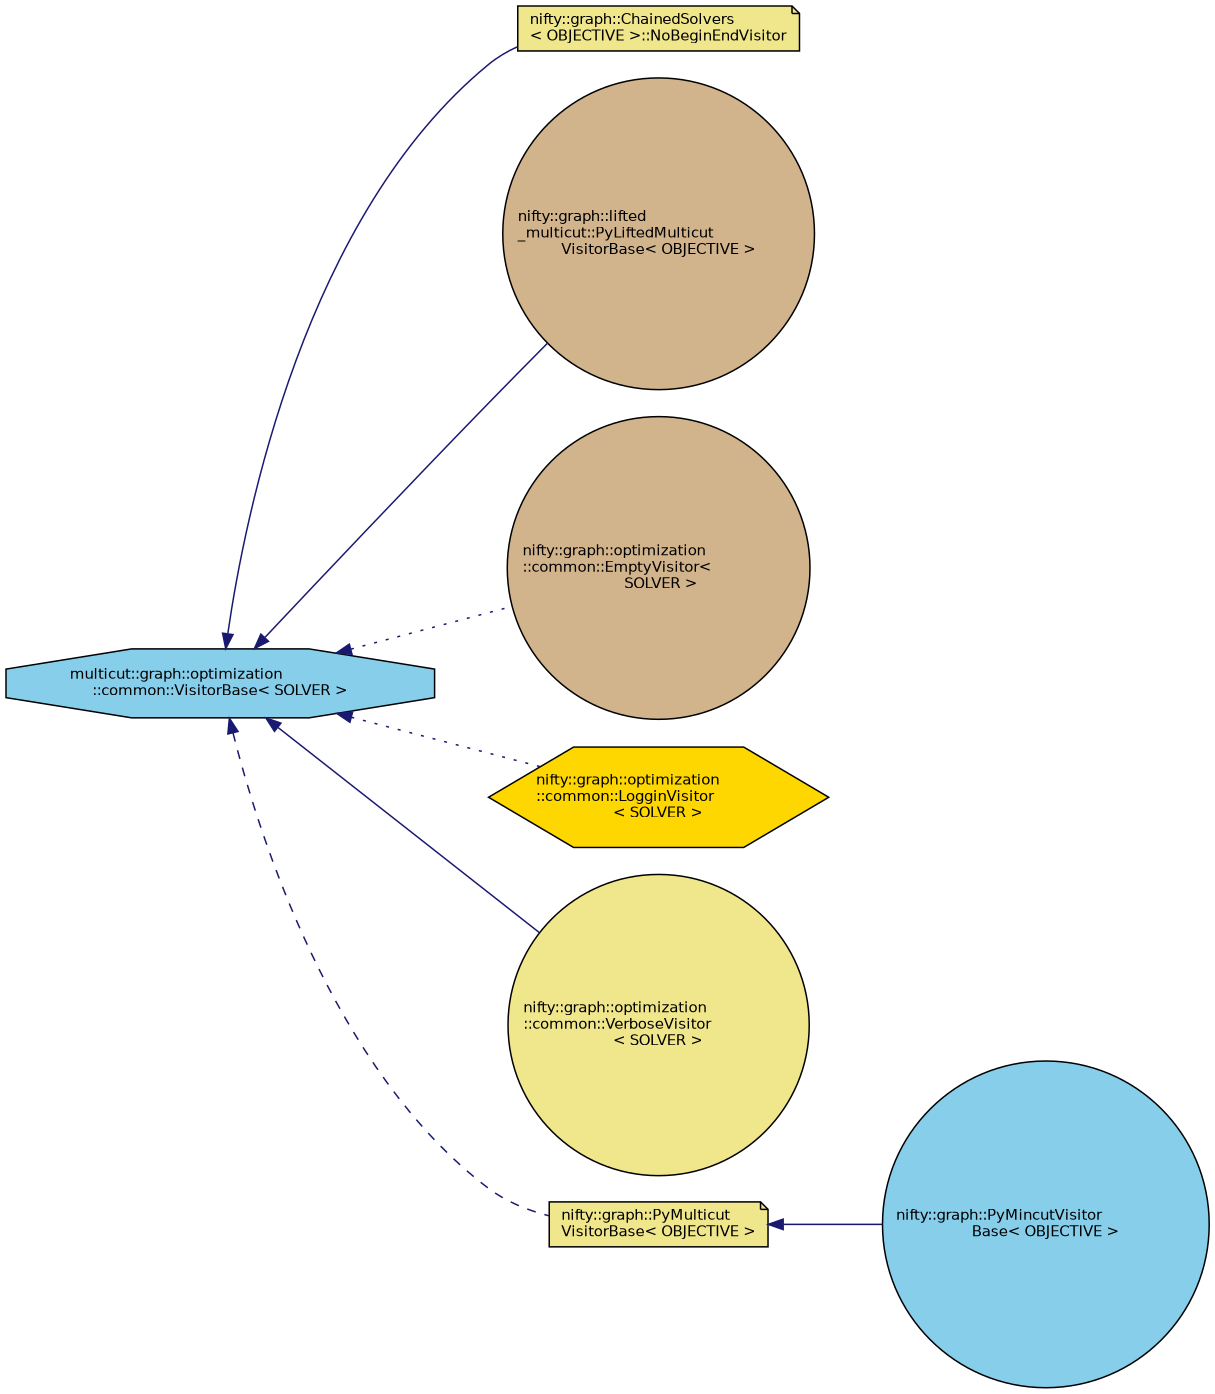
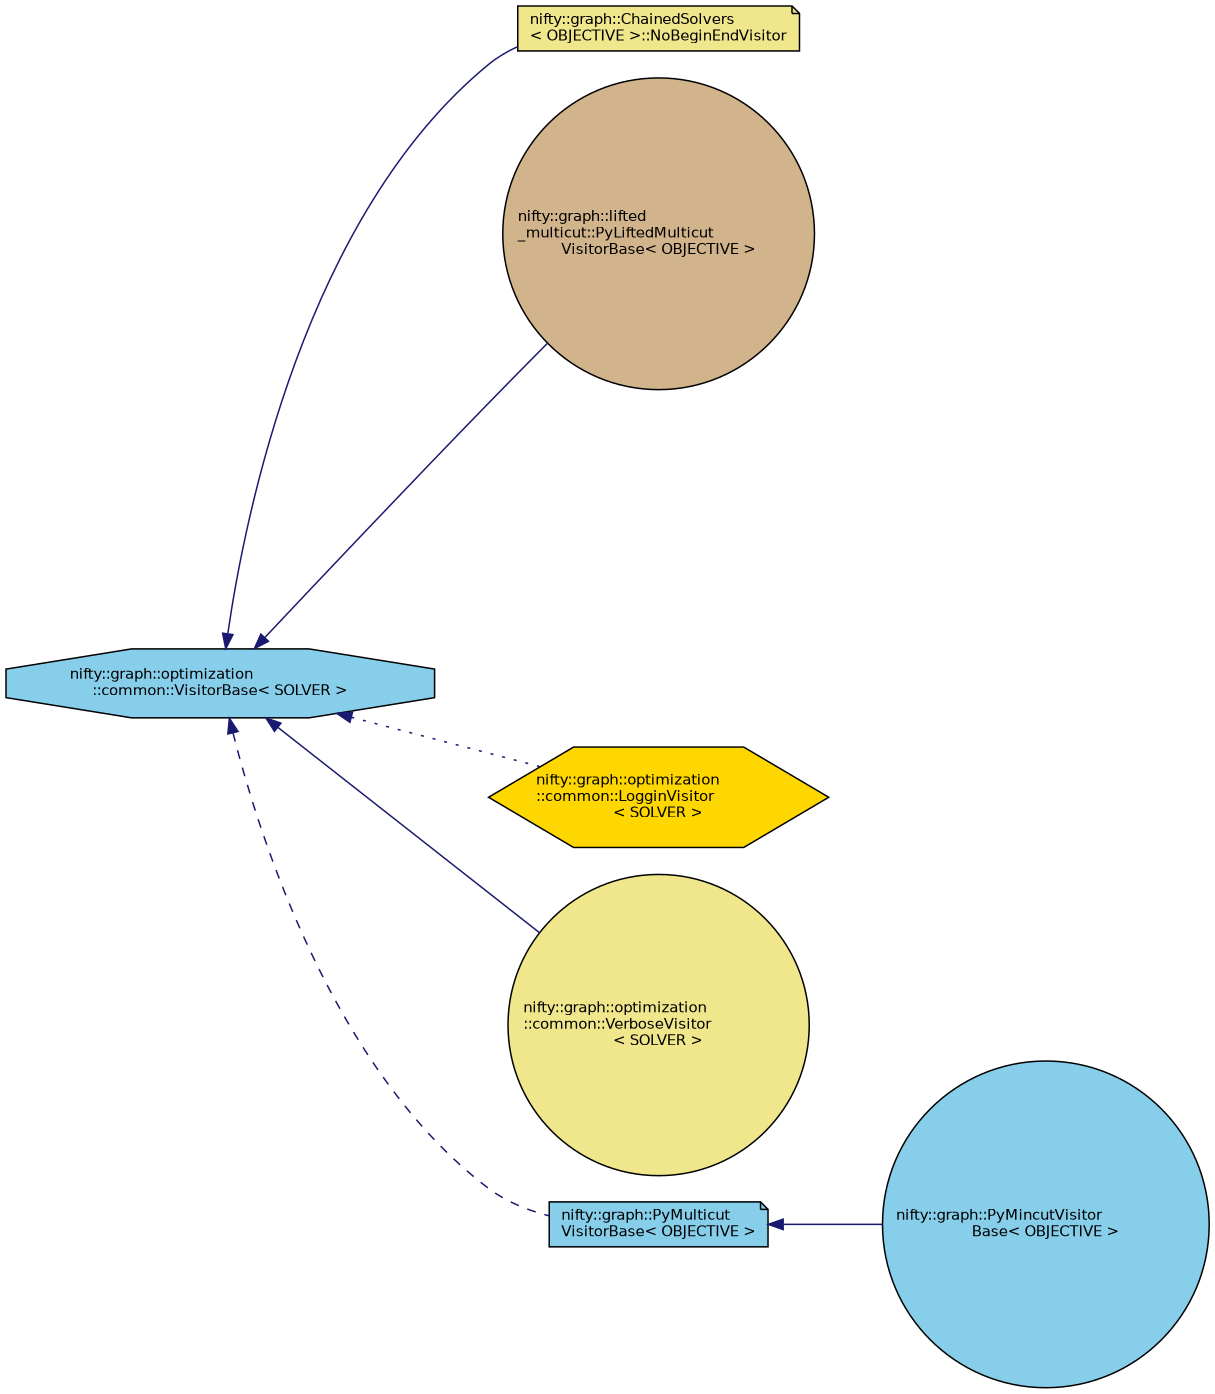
node "nifty::graph::optimization ::common::EmptyVisitor< SOLVER >": removed
node "multicut::graph::optimization ::common::VisitorBase< SOLVER >": label "multicut::graph::optimization ::common::VisitorBase< SOLVER >" -> "nifty::graph::optimization ::common::VisitorBase< SOLVER >"
node "nifty::graph::PyMulticut VisitorBase< OBJECTIVE >": fillcolor khaki -> skyblue
